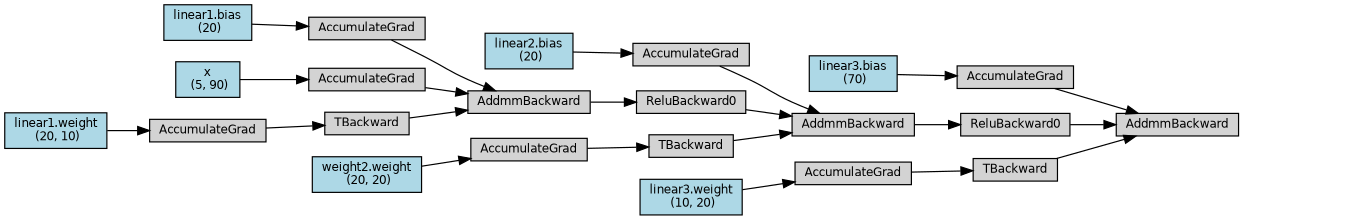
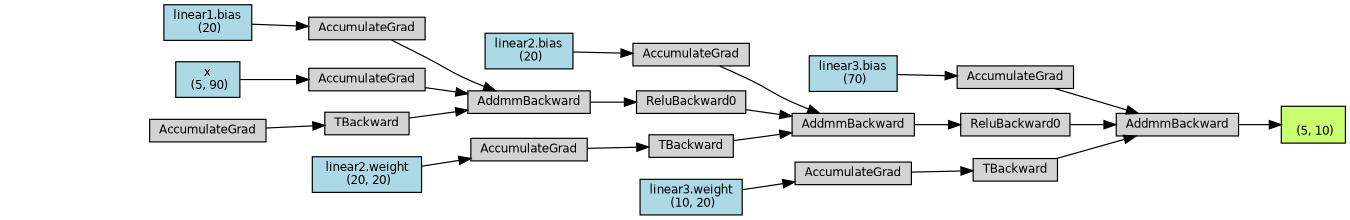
node "(5, 10)": added
node "linear1.weight (20, 10)": removed
node "weight2.weight (20, 20)": label "weight2.weight (20, 20)" -> "linear2.weight (20, 20)"
